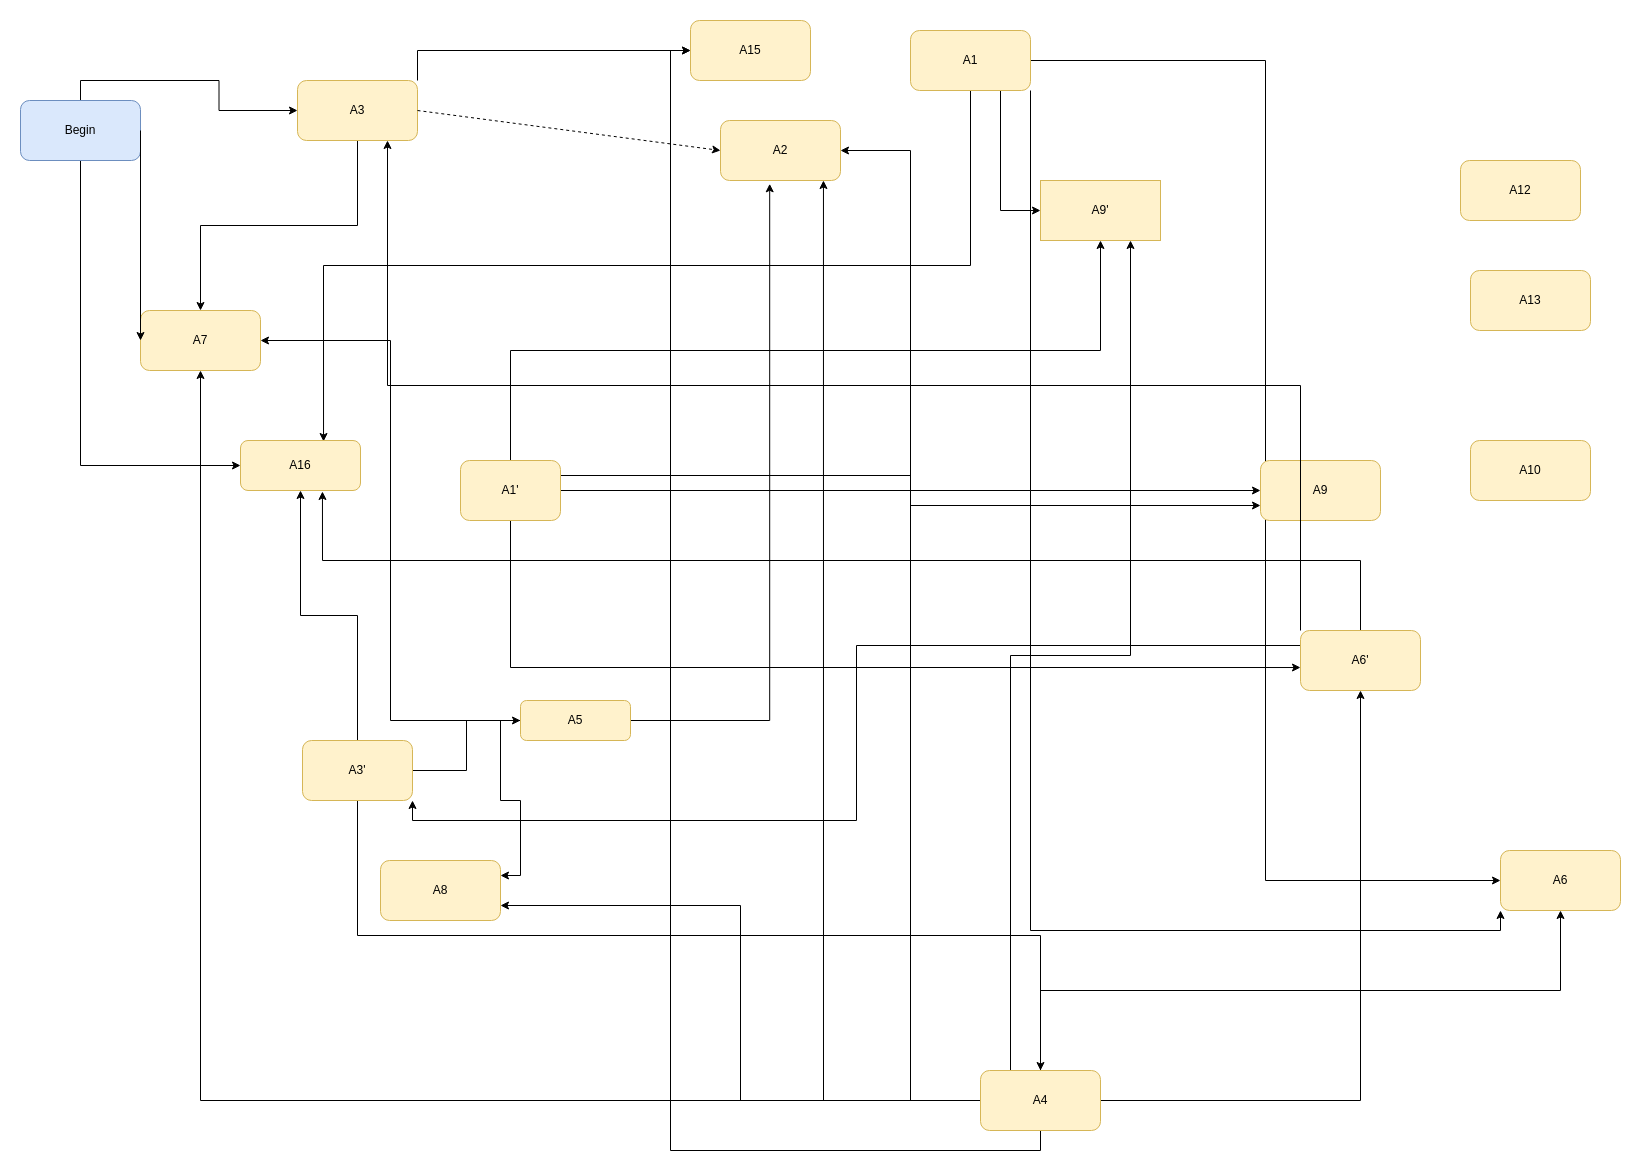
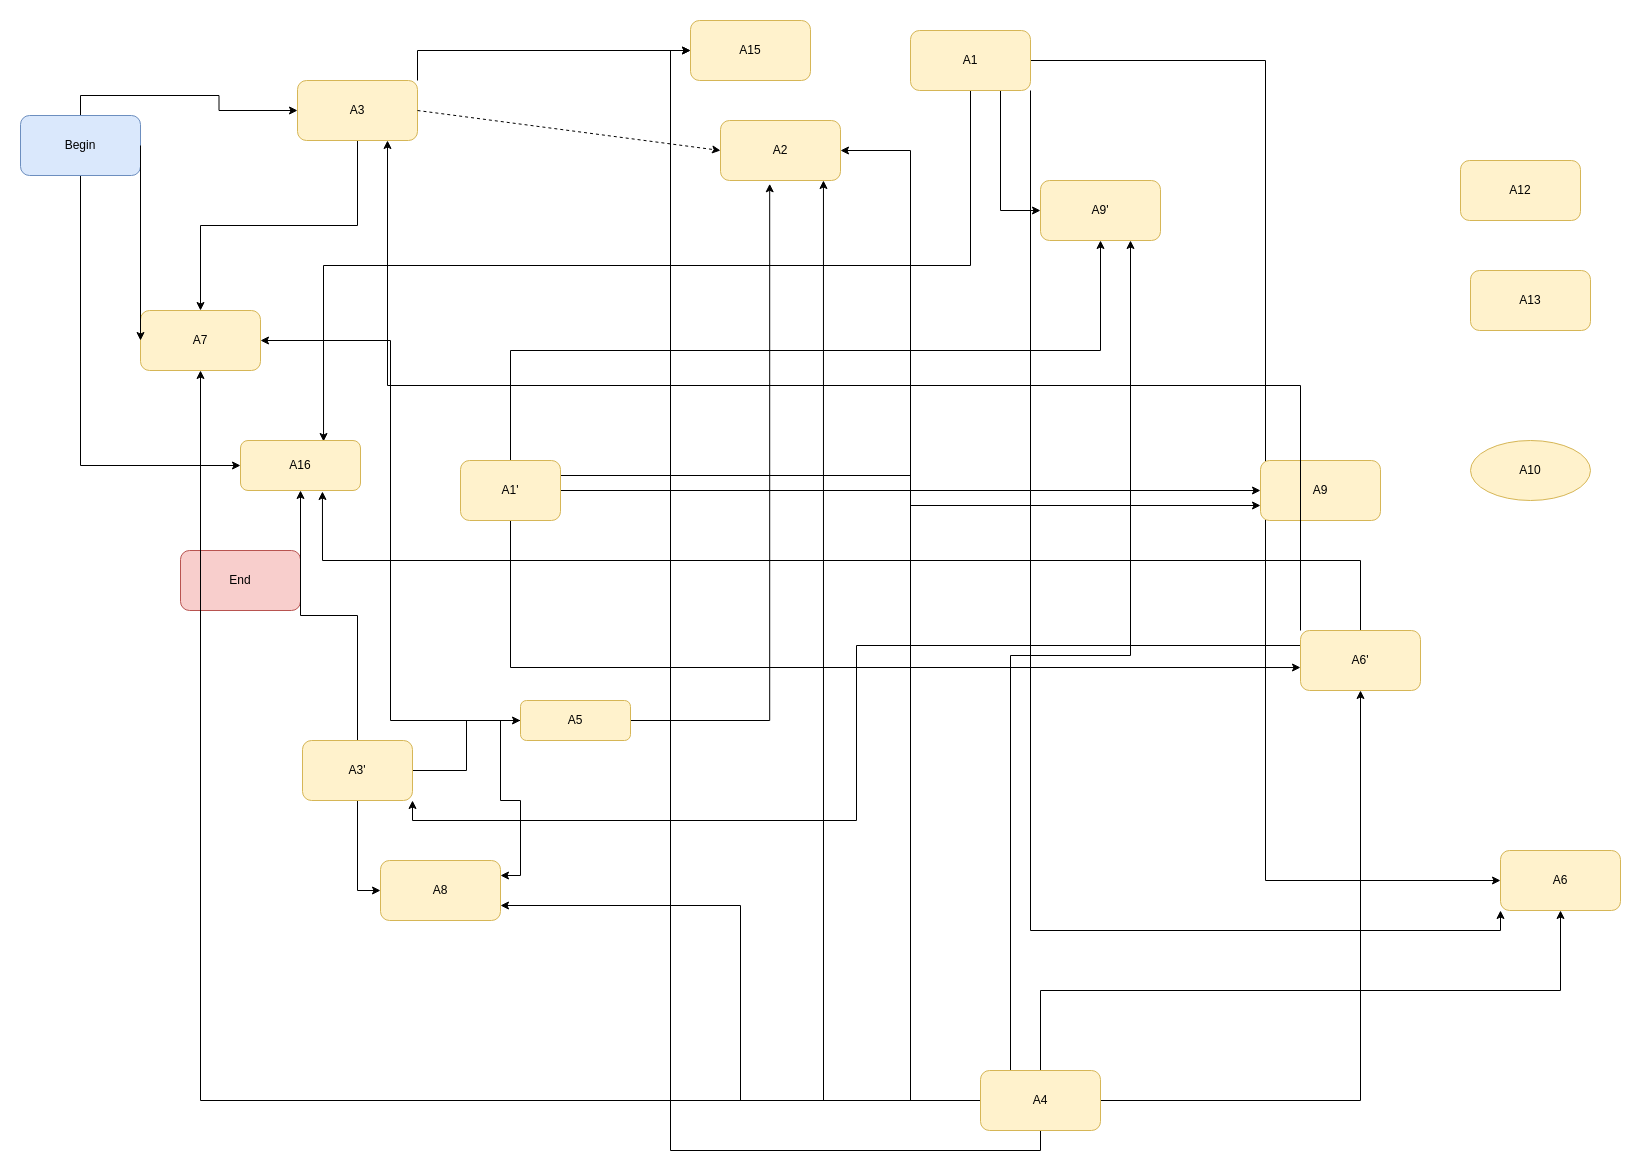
node "Begin": moved (81, 131) -> (81, 146)
node "A9'": shape rectangle -> rounded rectangle
node "A10": shape rounded rectangle -> ellipse
node "End": added
edge "A3'" -> "A4": now "A3'" -> "A8"
